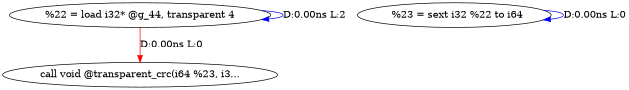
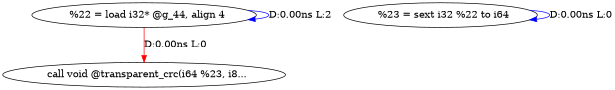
node "%22 = load i32* @g_44, transparent 4": label "%22 = load i32* @g_44, transparent 4" -> "%22 = load i32* @g_44, align 4"
node "call void @transparent_crc(i64 %23, i3...": label "call void @transparent_crc(i64 %23, i3..." -> "call void @transparent_crc(i64 %23, i8..."
